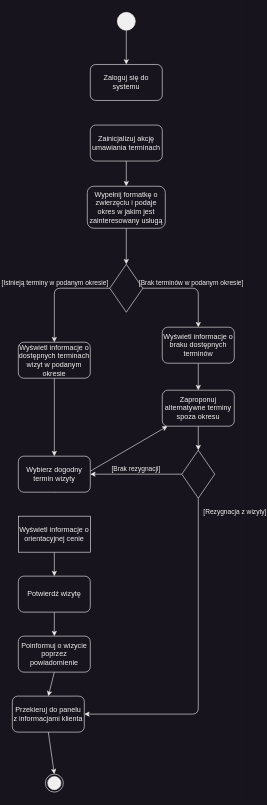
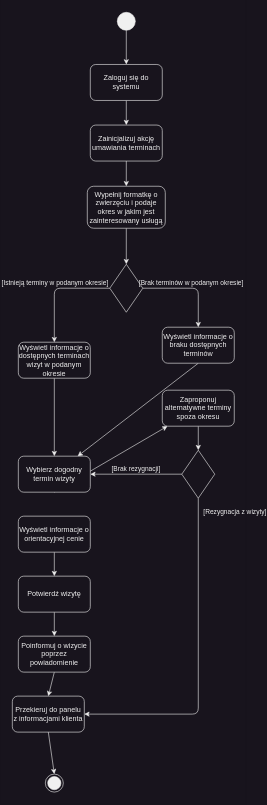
edge "Zaloguj się do systemu" -> "Zainicjalizuj akcję umawiania terminach": added
edge "Wyświetl informacje o braku dostępnych terminów" -> "Zaproponuj alternatywne terminy spoza okresu": now "Wyświetl informacje o braku dostępnych terminów" -> "Wybierz dogodny termin wizyty"
node "Wyświetl informacje o orientacyjnej cenie": shape rectangle -> rounded rectangle
